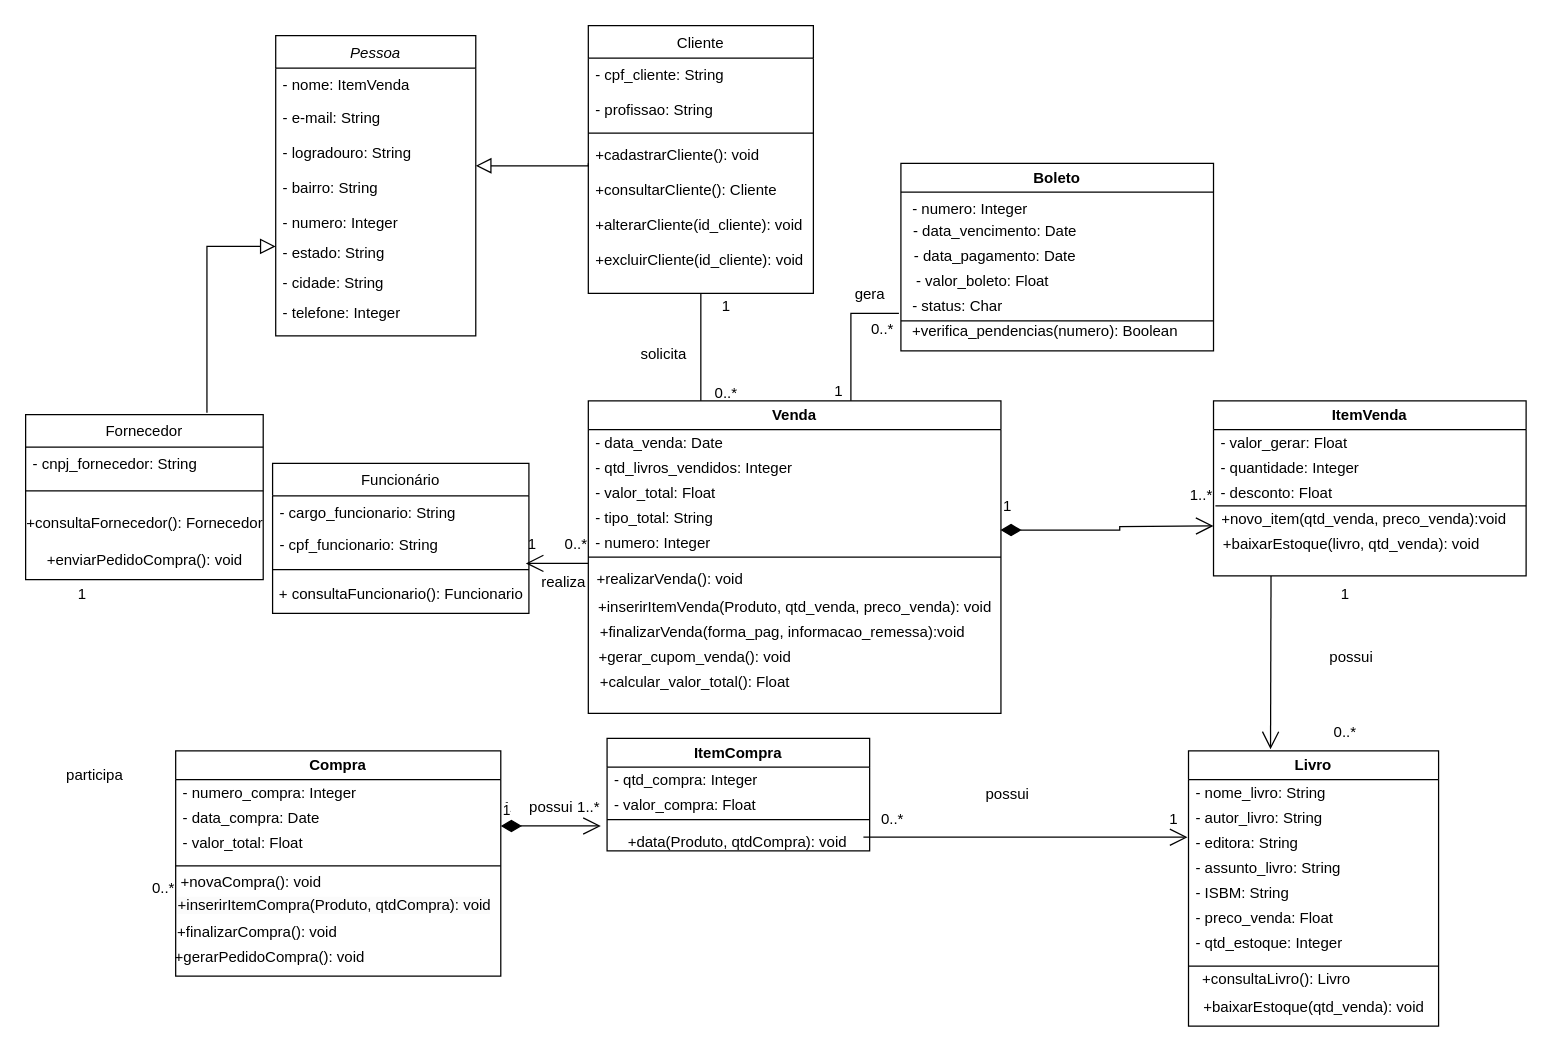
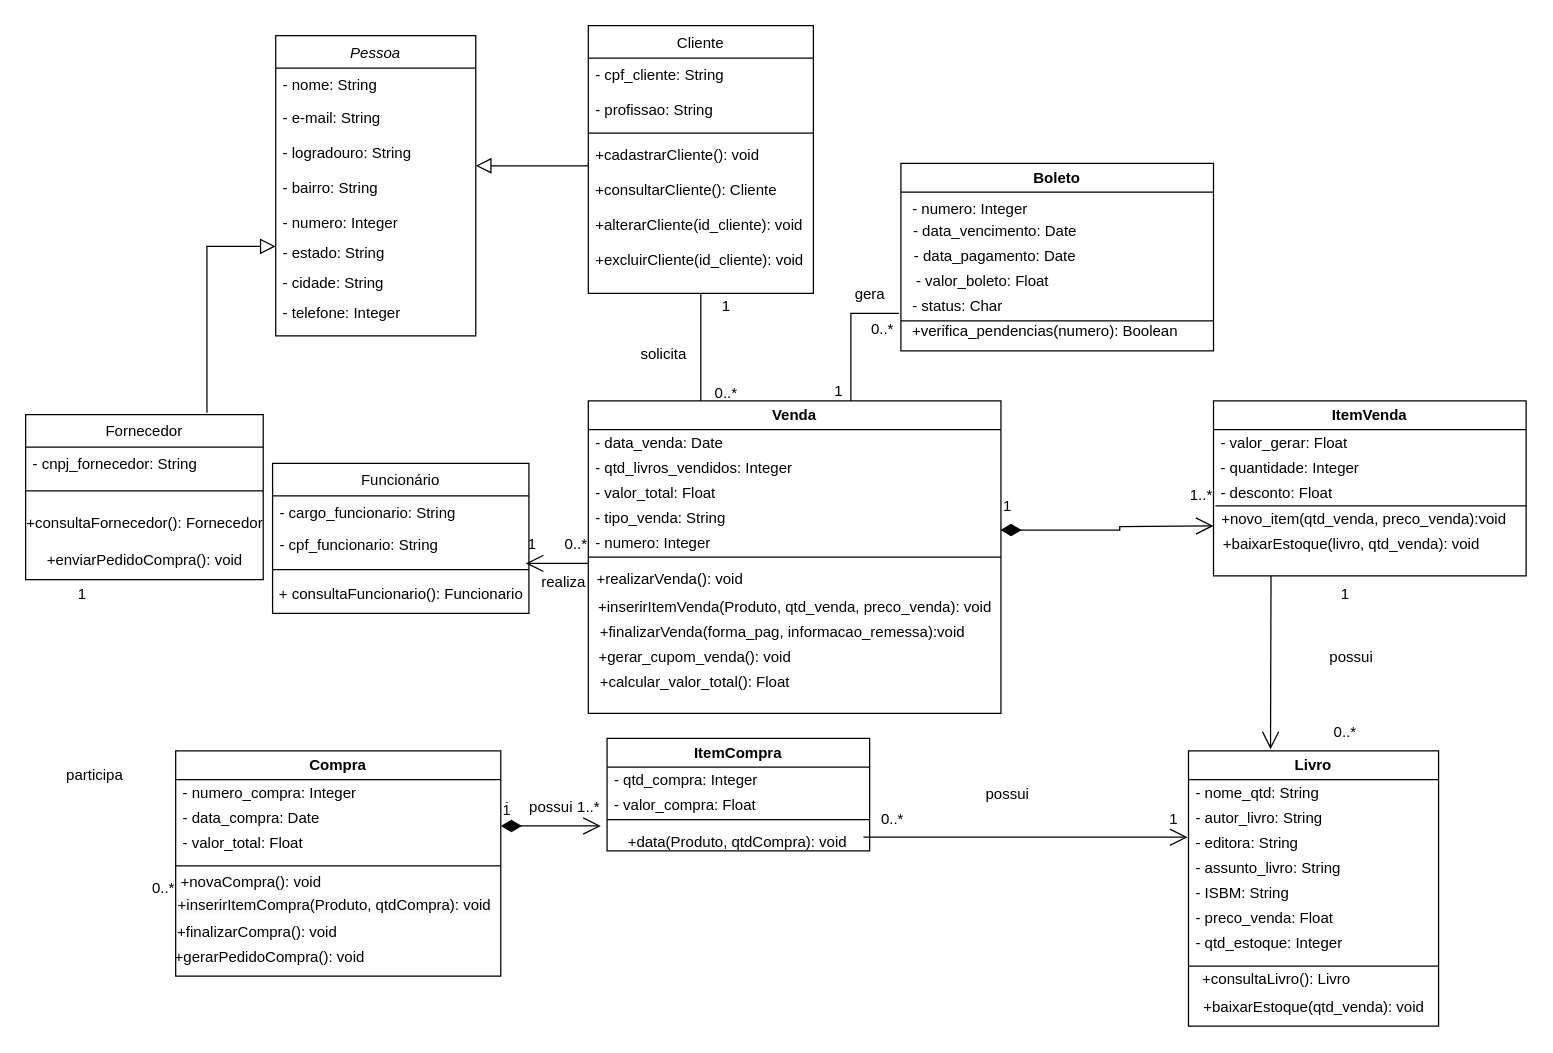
node "- nome: ItemVenda": label "- nome: ItemVenda" -> "- nome: String"
node "- tipo_total: String": label "- tipo_total: String" -> "- tipo_venda: String"
node "- nome_livro: String": label "- nome_livro: String" -> "- nome_qtd: String"
